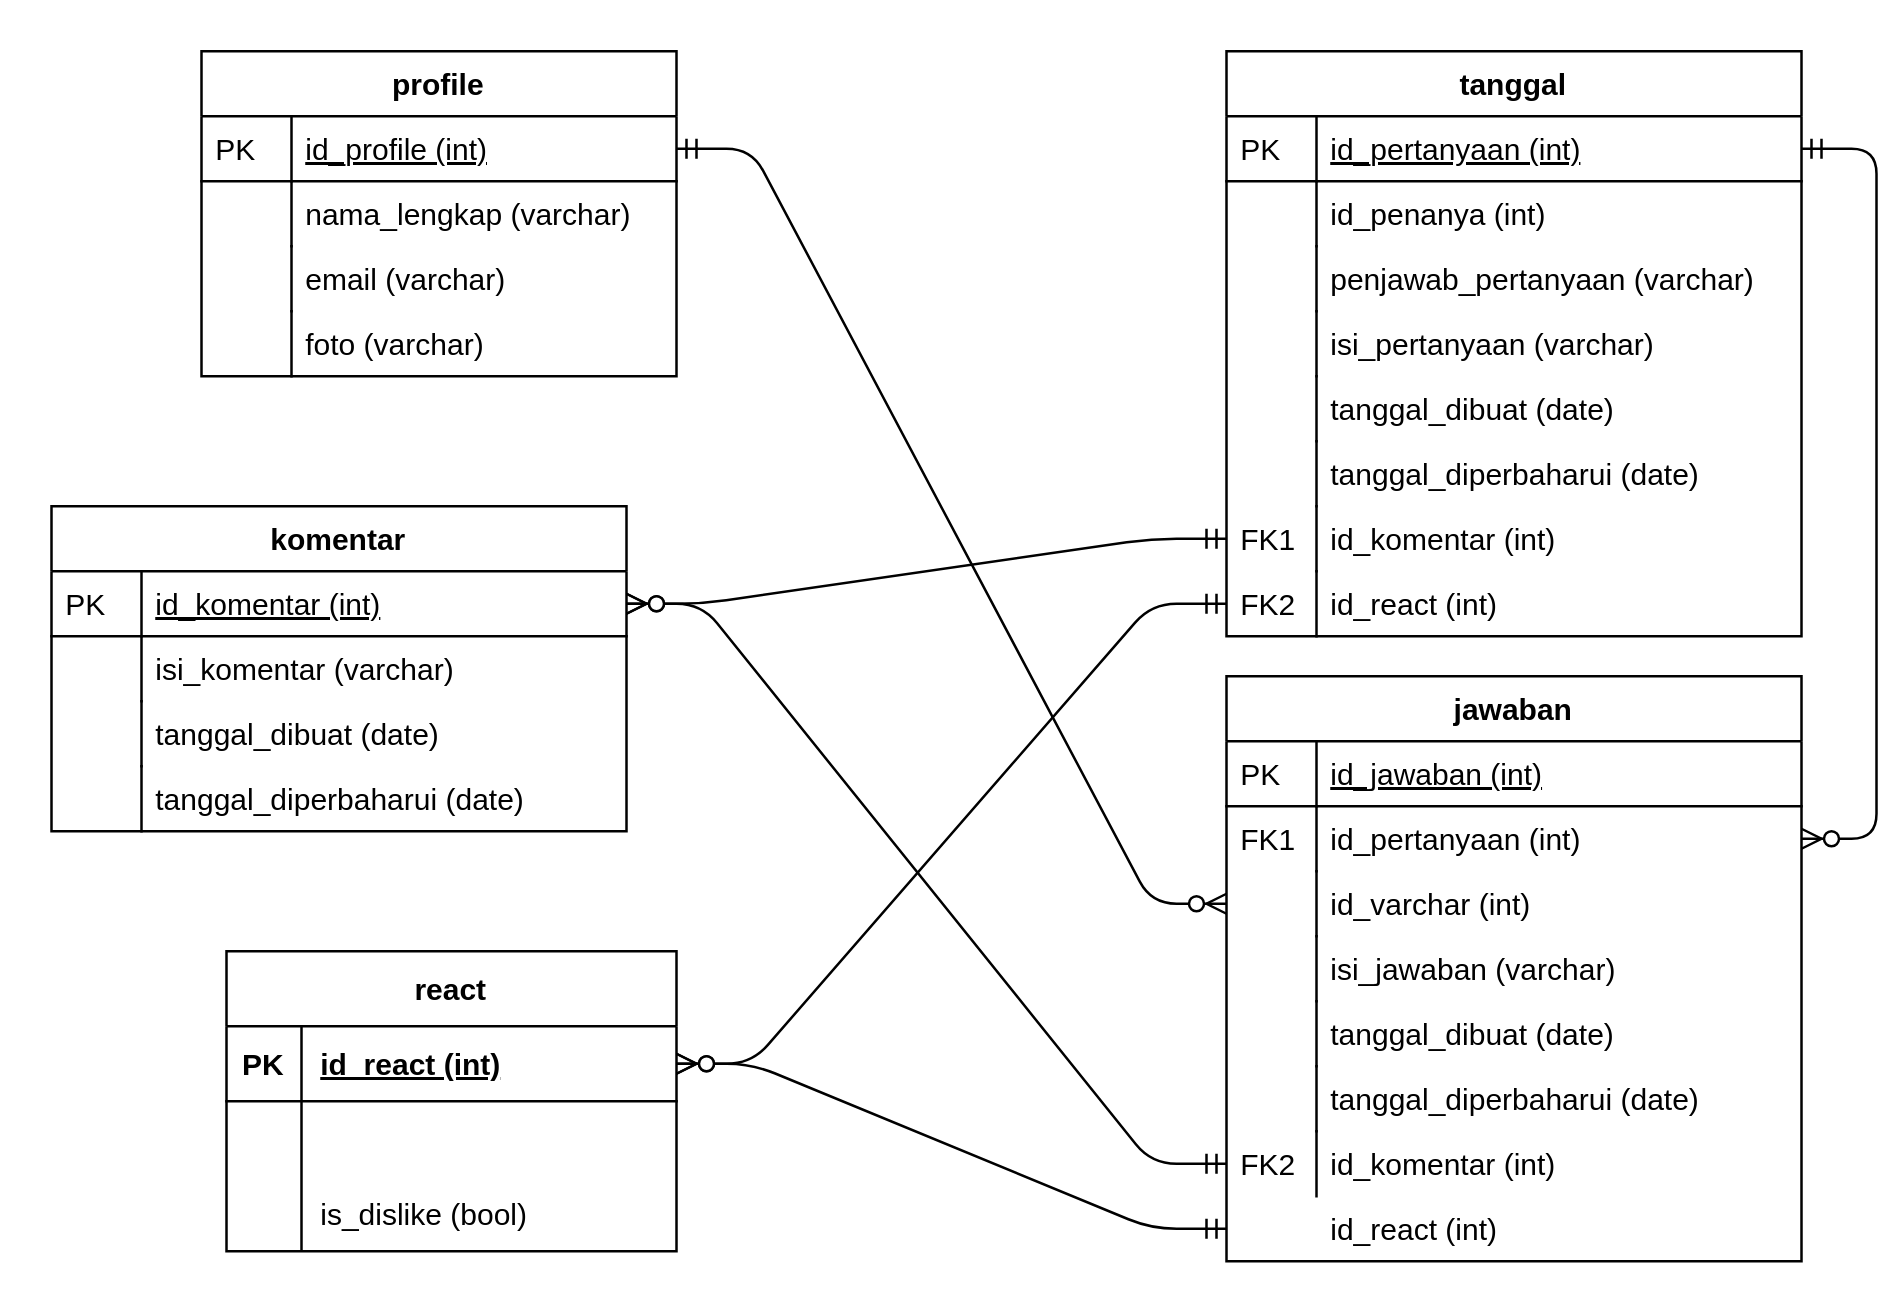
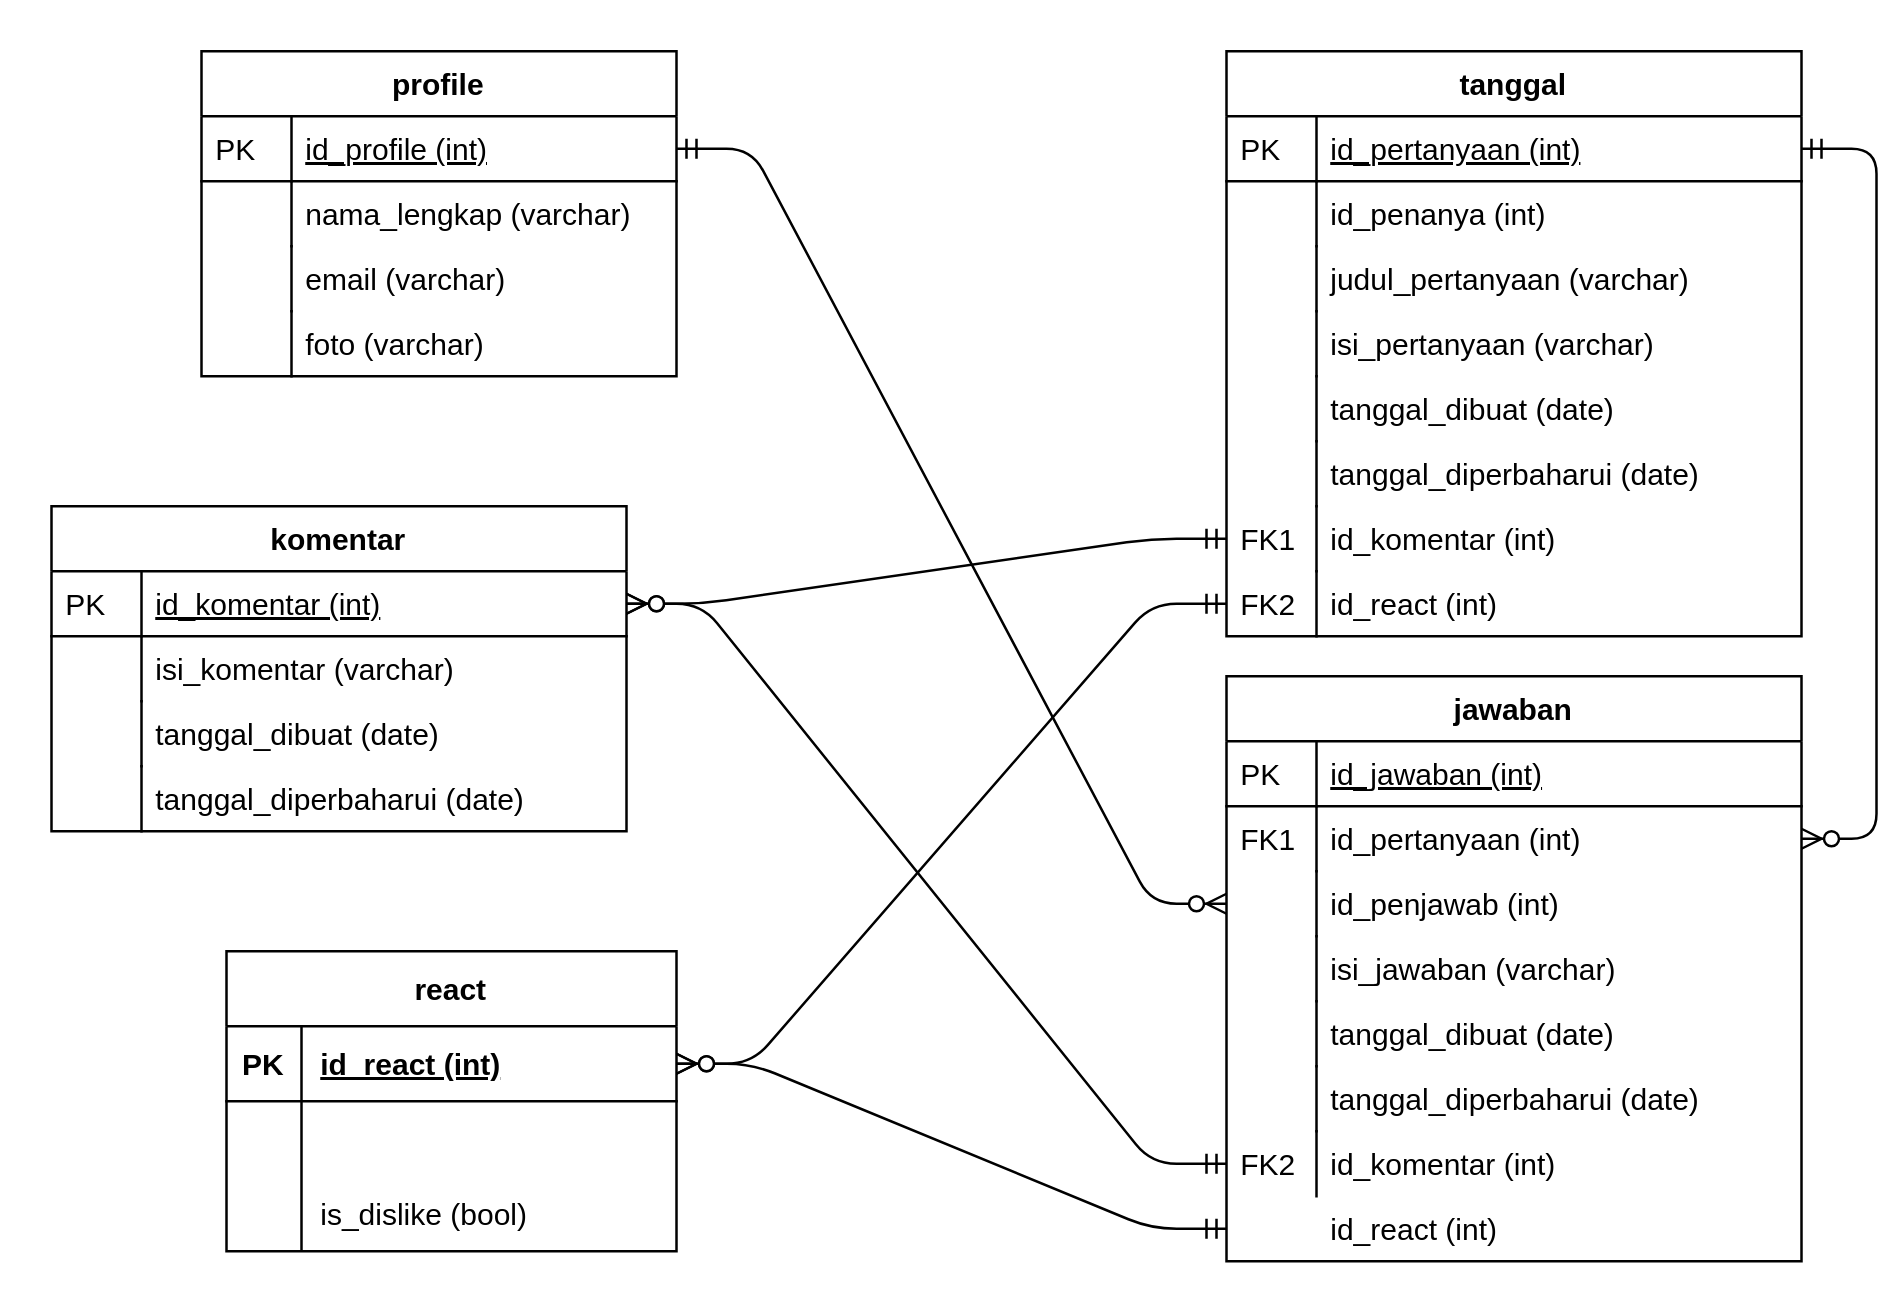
node "penjawab_pertanyaan (varchar)": label "penjawab_pertanyaan (varchar)" -> "judul_pertanyaan (varchar)"
node "id_varchar (int)": label "id_varchar (int)" -> "id_penjawab (int)"
